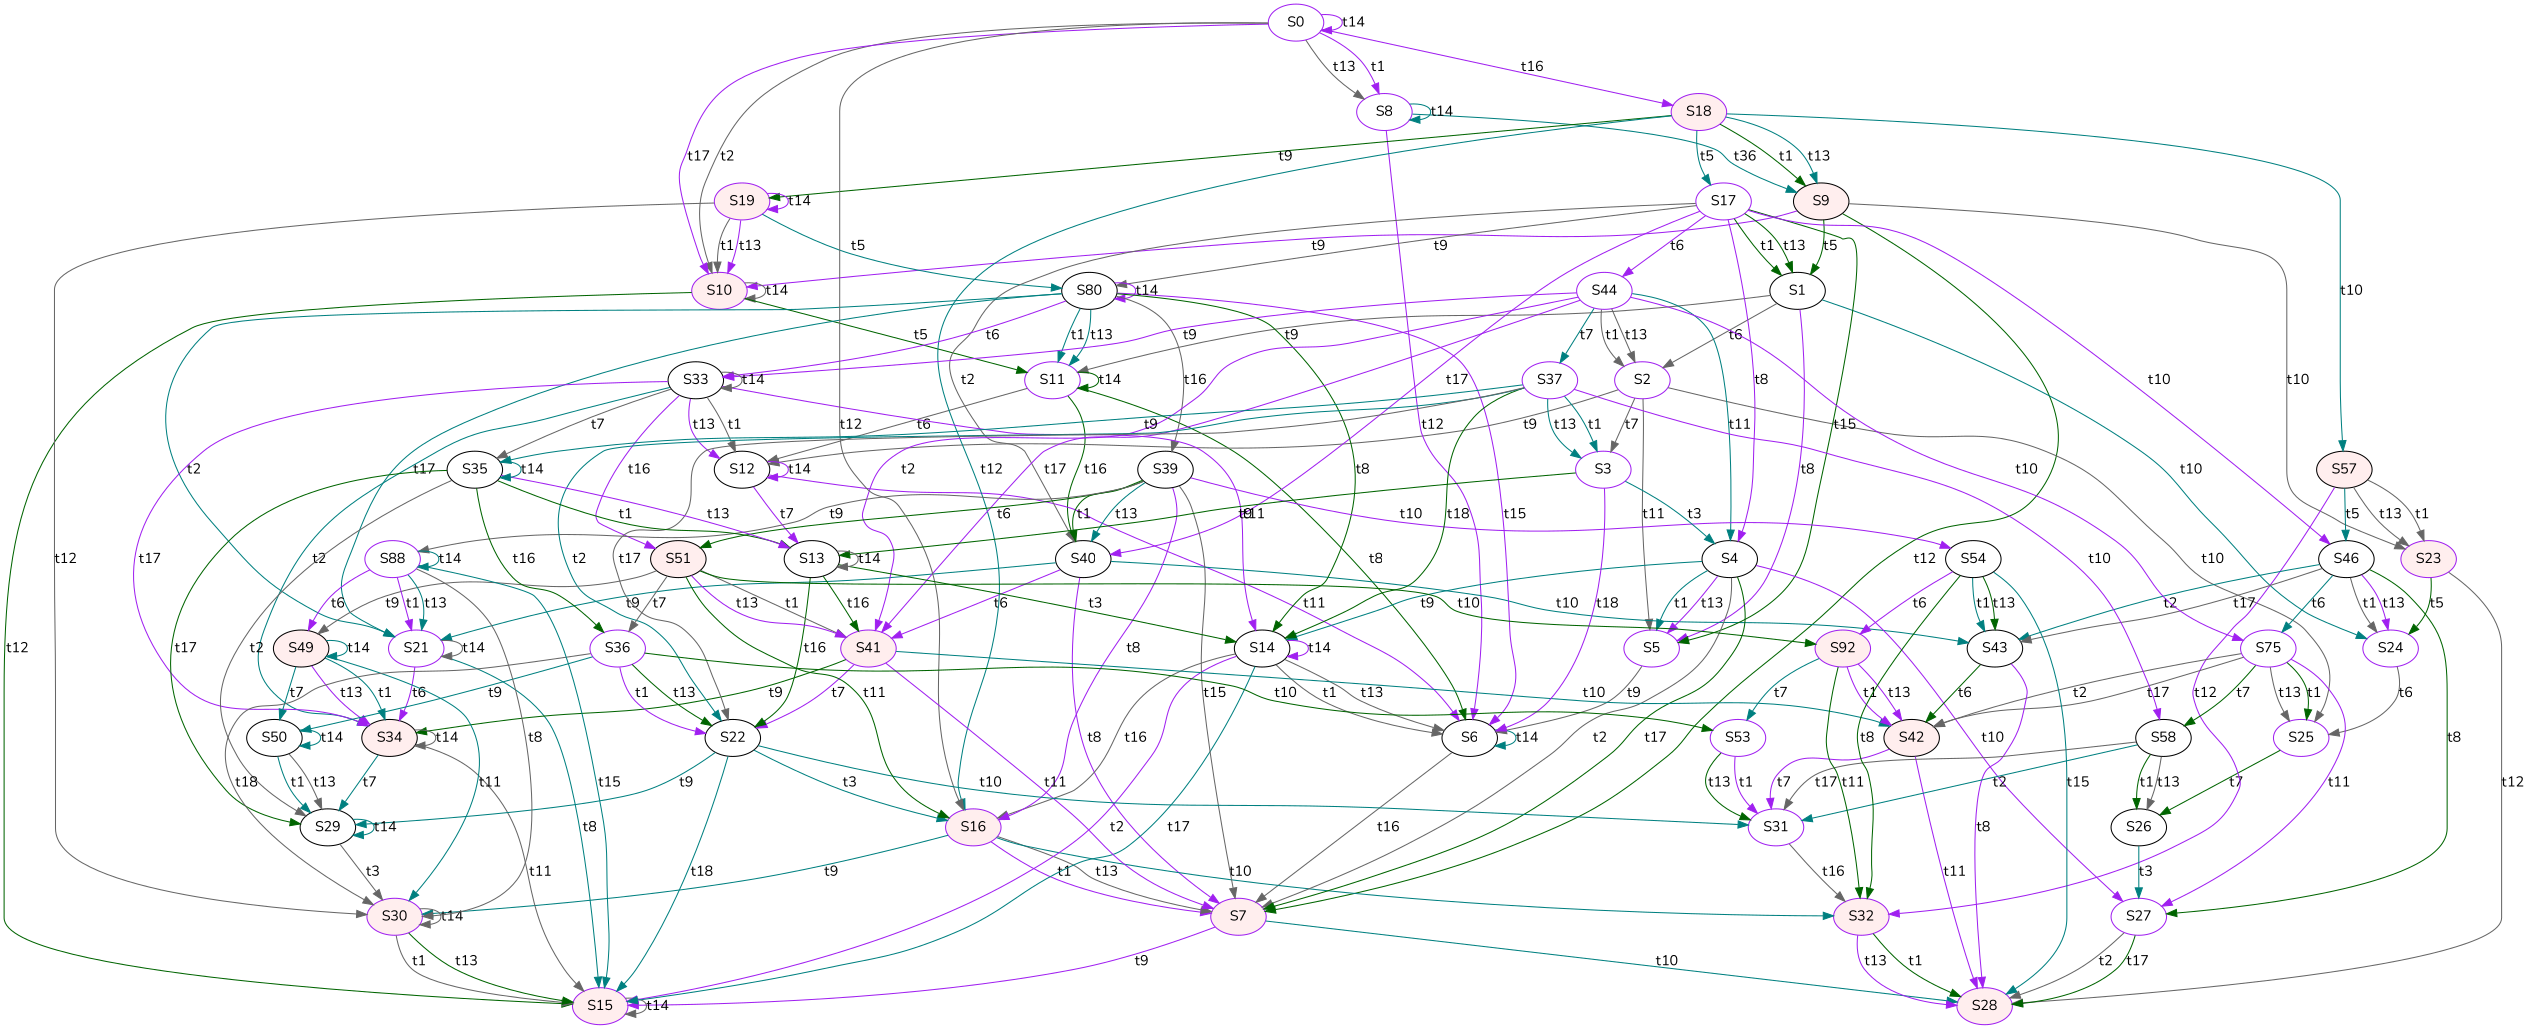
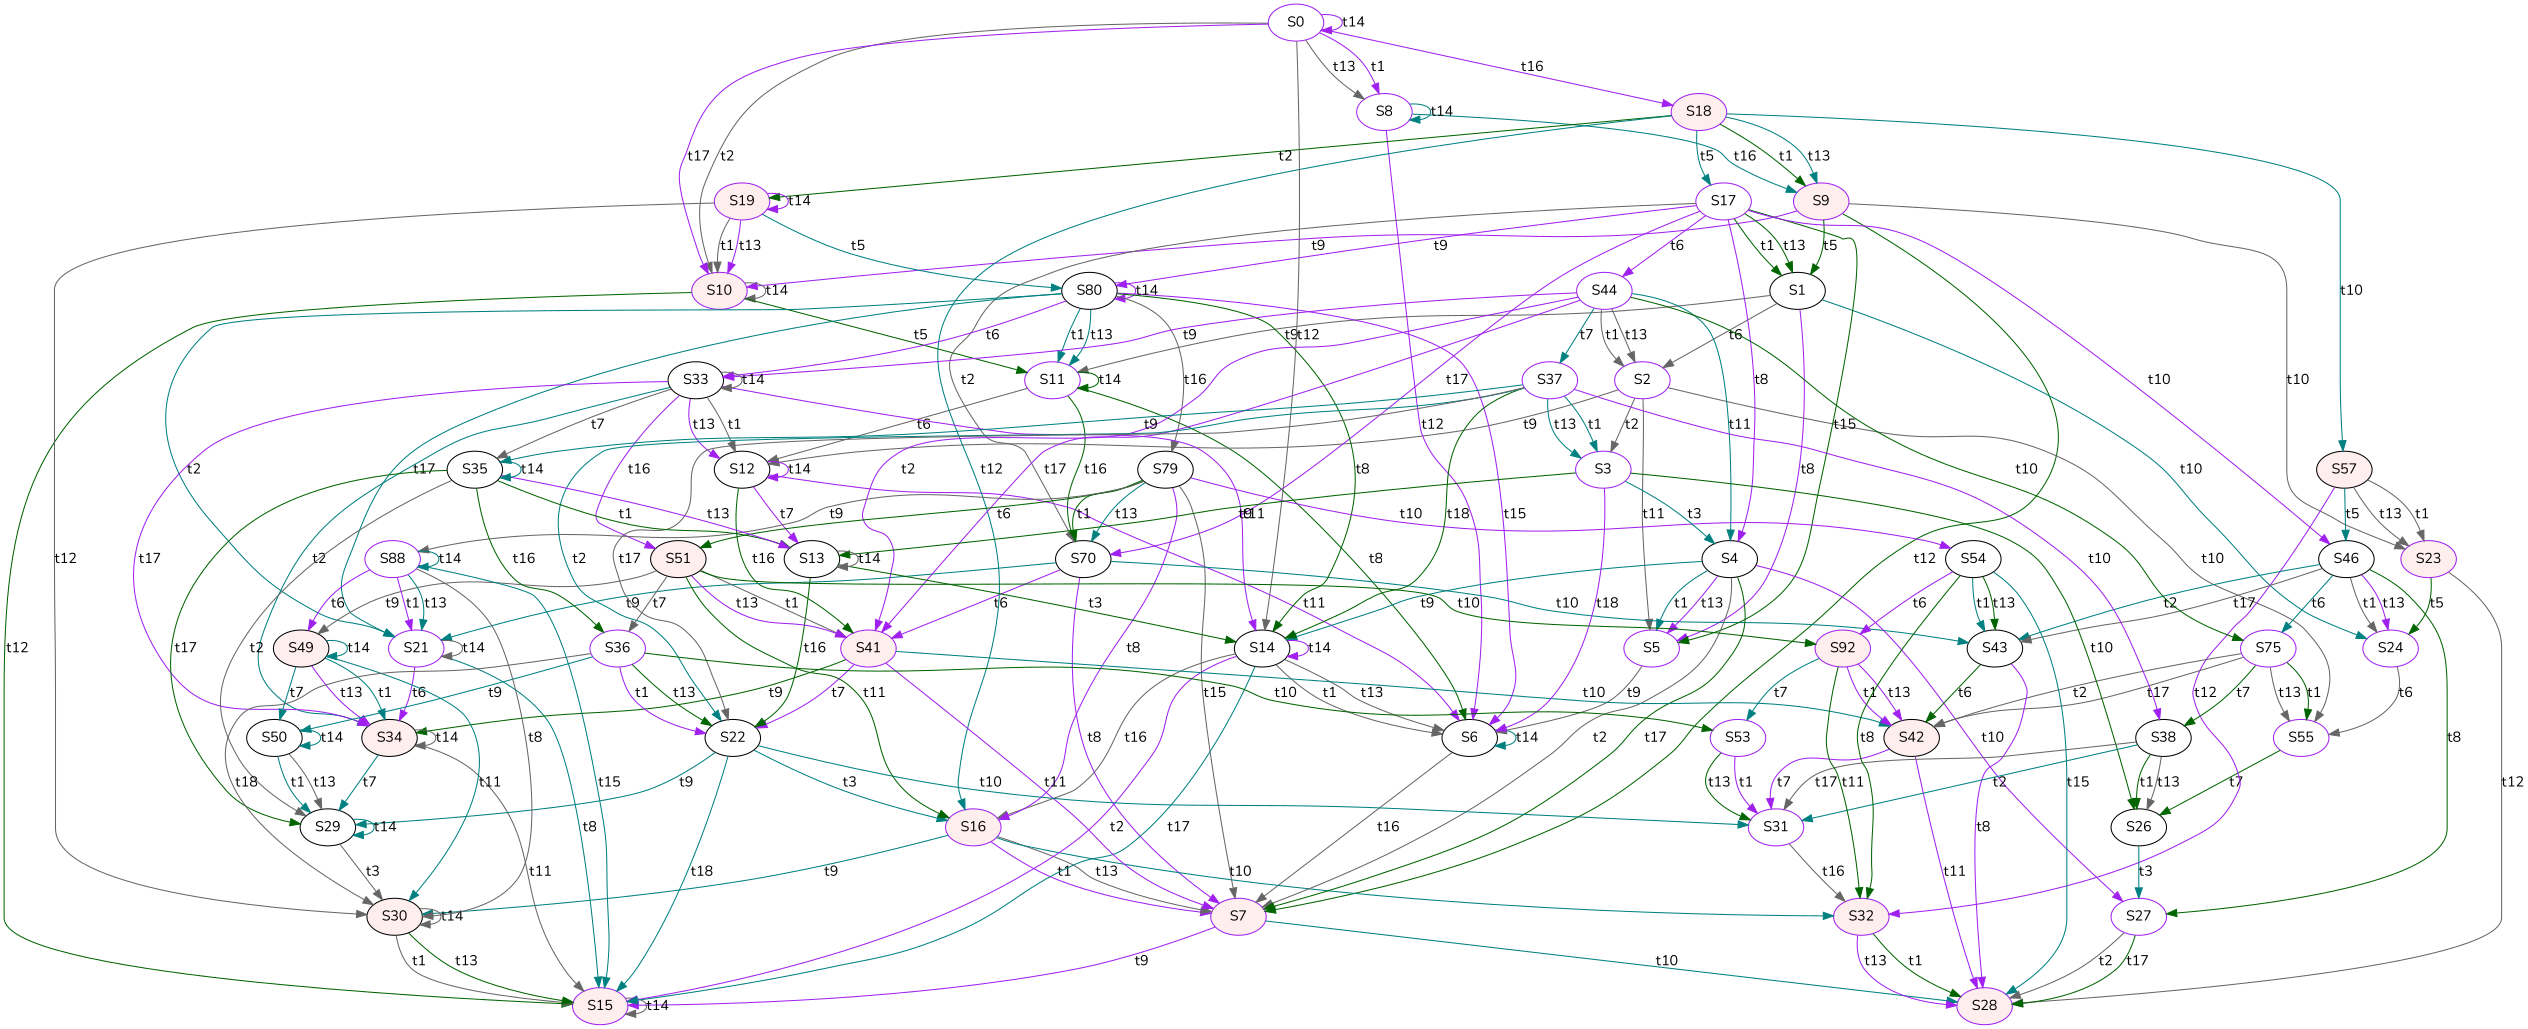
edge "S18" -> "S19": label "t9" -> "t2"
edge "S8" -> "S9": label "t36" -> "t16"
node "S9": color black -> purple
edge "S0" -> "S16": now "S0" -> "S14"
edge "S17" -> "S80": color gray40 -> purple
edge "S2" -> "S3": label "t7" -> "t2"
edge "S44" -> "S75": color purple -> darkgreen
node "S39": label "S39" -> "S79"
edge "S3" -> "S26": added, label "t10"
node "S40": label "S40" -> "S70"
edge "S13" -> "S41": now "S12" -> "S41"
node "S58": label "S58" -> "S38"
node "S25": label "S25" -> "S55"
edge "S75" -> "S27": removed, label "t11"
node "S30": color purple -> black
